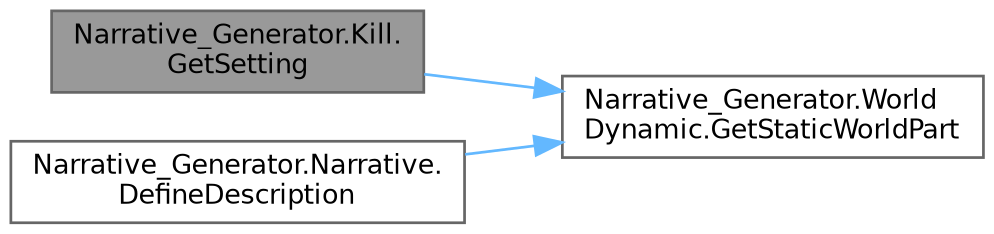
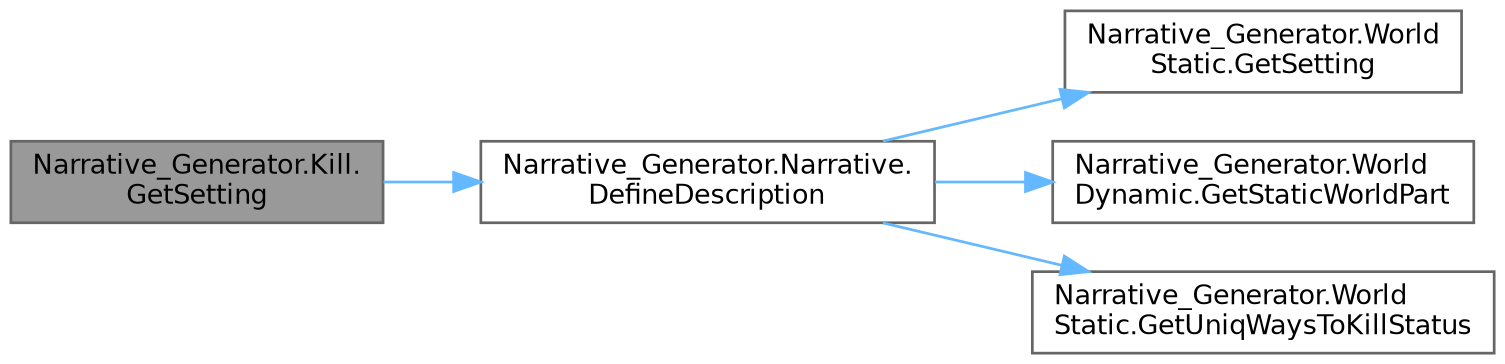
node "Narrative_Generator.World Static.GetSetting": added
edge "Narrative_Generator.Kill. GetSetting" -> "Narrative_Generator.World Dynamic.GetStaticWorldPart": now "Narrative_Generator.Kill. GetSetting" -> "Narrative_Generator.Narrative. DefineDescription"
node "Narrative_Generator.World Static.GetUniqWaysToKillStatus": added
